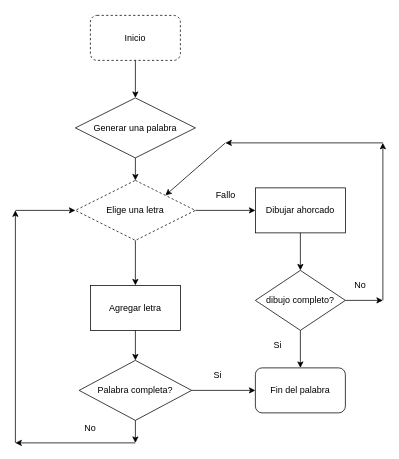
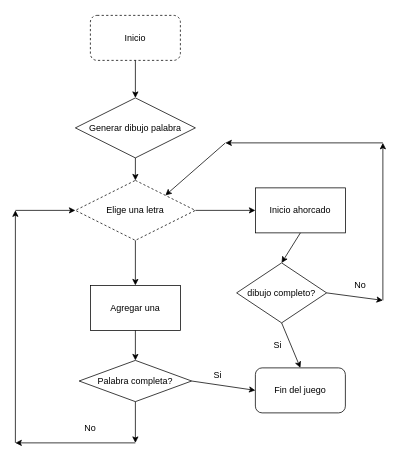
node "Generar una palabra": label "Generar una palabra" -> "Generar dibujo palabra"
node "Fallo": removed
node "Dibujar ahorcado": label "Dibujar ahorcado" -> "Inicio ahorcado"
node "dibujo completo?": moved (300, 300) -> (282, 293)
node "Agregar letra": label "Agregar letra" -> "Agregar una"
node "Palabra completa?": size 113x60 -> 113x41
node "Fin del palabra": label "Fin del palabra" -> "Fin del juego"
